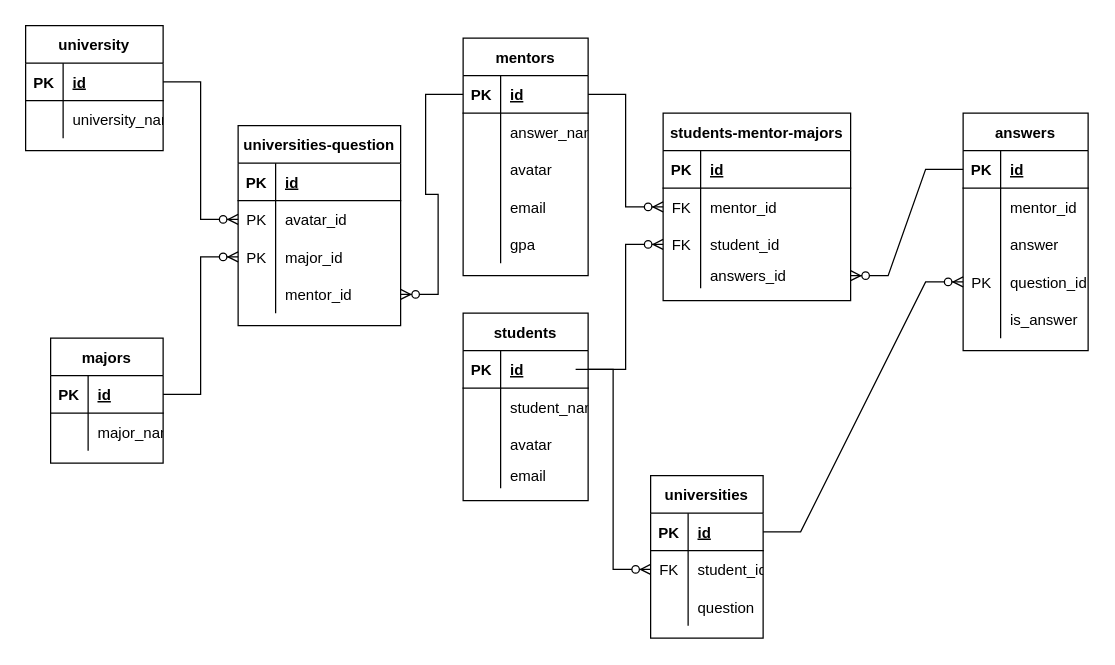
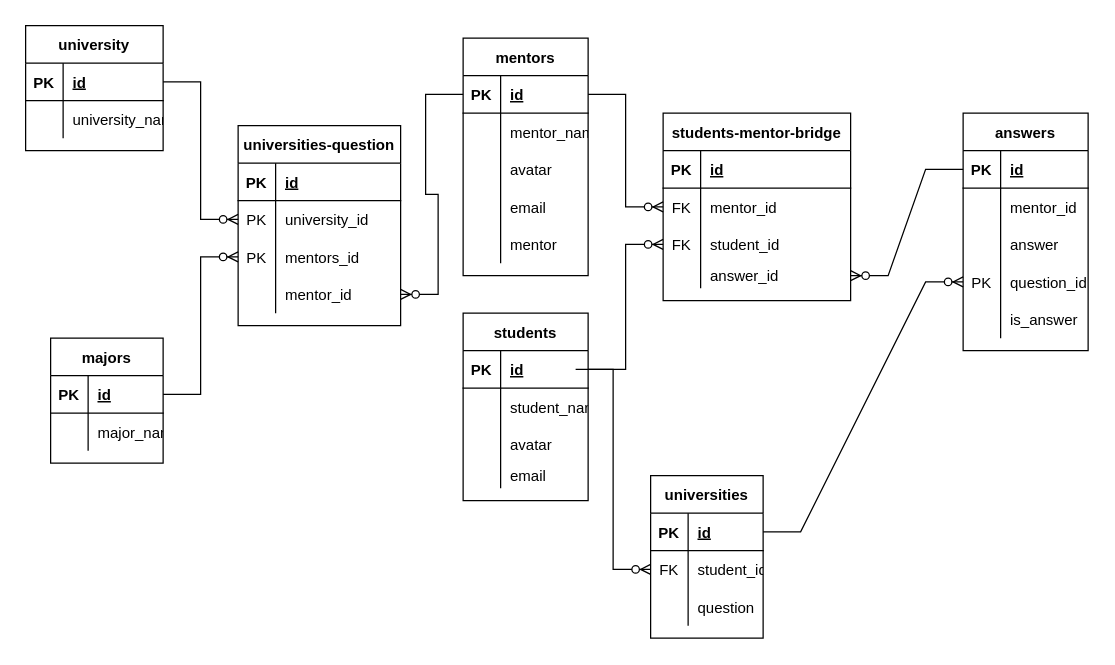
node "answer_name": label "answer_name" -> "mentor_name"
node "students-mentor-majors": label "students-mentor-majors" -> "students-mentor-bridge"
node "avatar_id": label "avatar_id" -> "university_id"
node "gpa": label "gpa" -> "mentor"
node "major_id": label "major_id" -> "mentors_id"
node "answers_id": label "answers_id" -> "answer_id"
